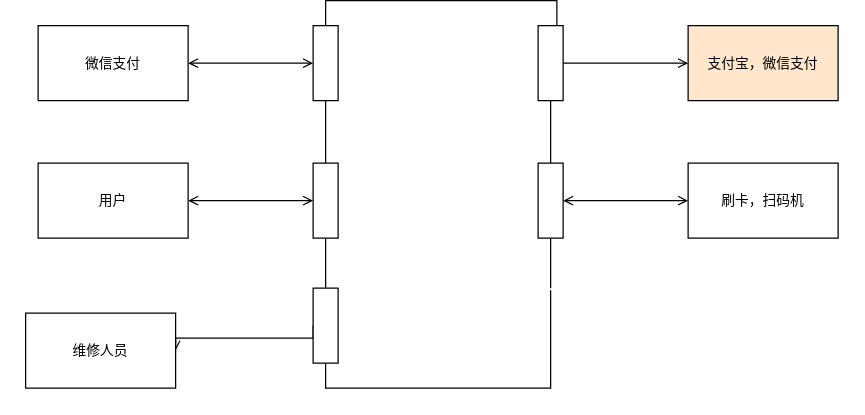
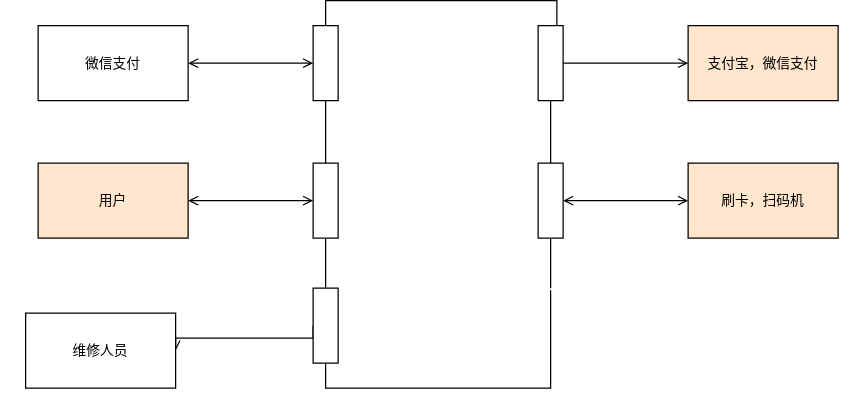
node "用户": fillcolor #ffffff -> #ffe6cc
node "刷卡，扫码机": fillcolor #ffffff -> #ffe6cc
